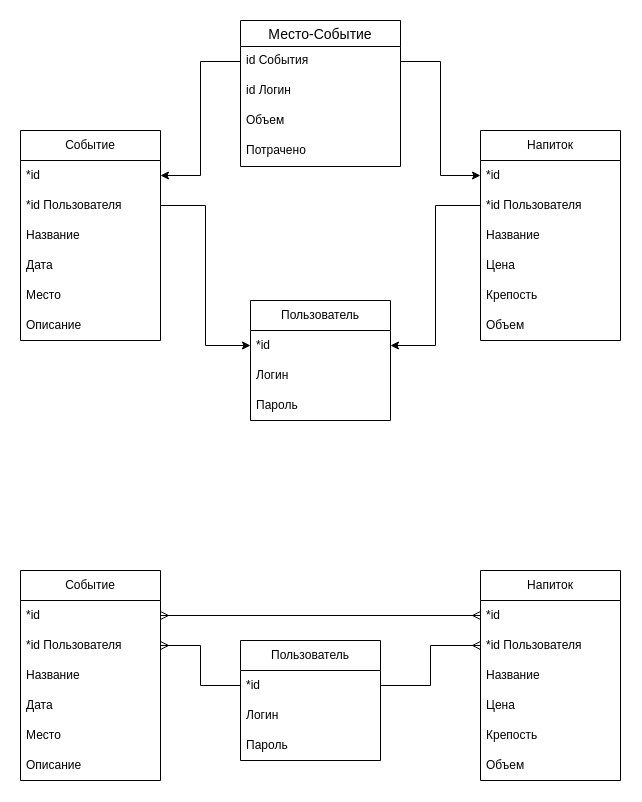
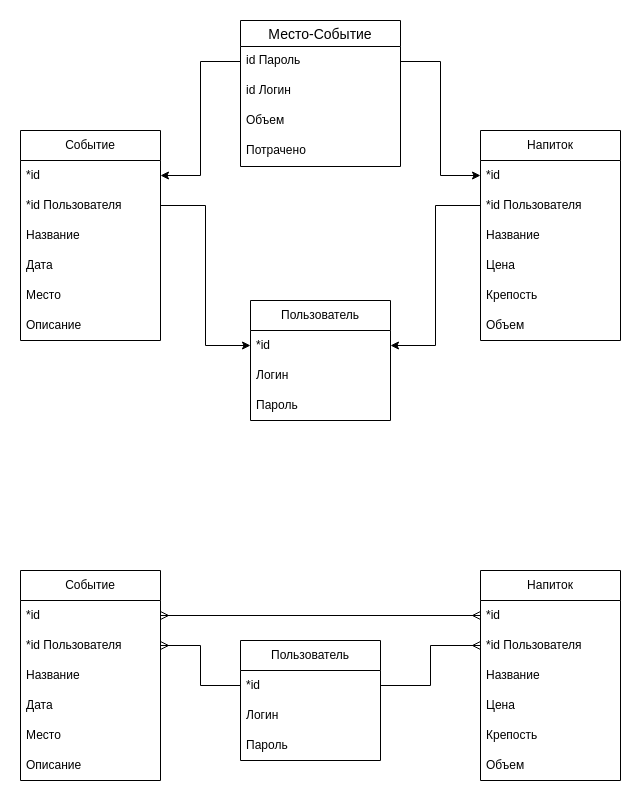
node "id События": label "id События" -> "id Пароль"
